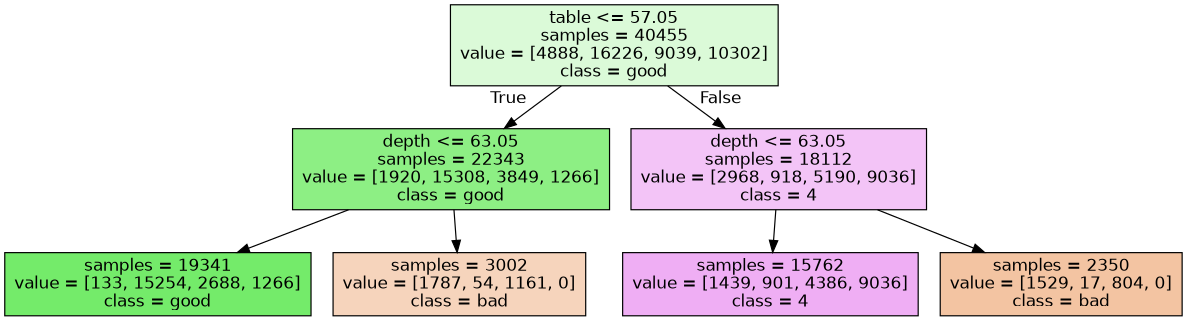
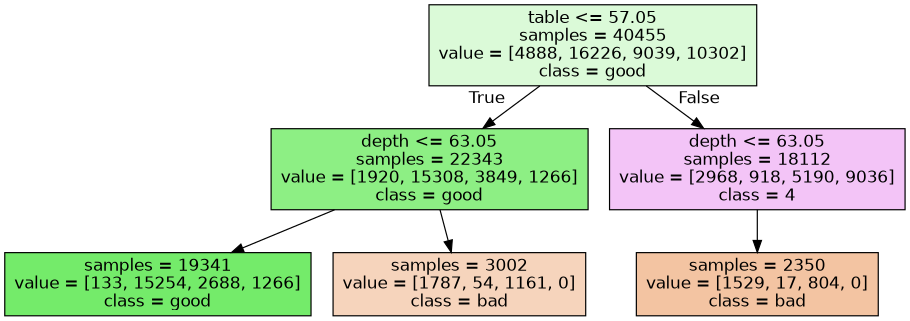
node "samples = 15762 value = [1439, 901, 4386, 9036] class = 4": removed
